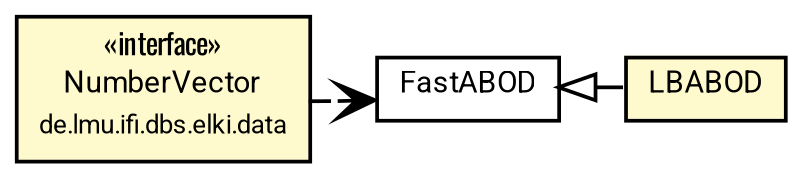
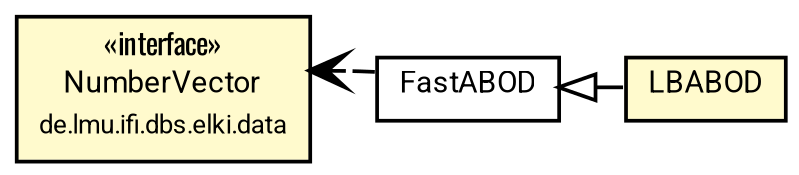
edge "NumberVector" -> "FastABOD": reversed
